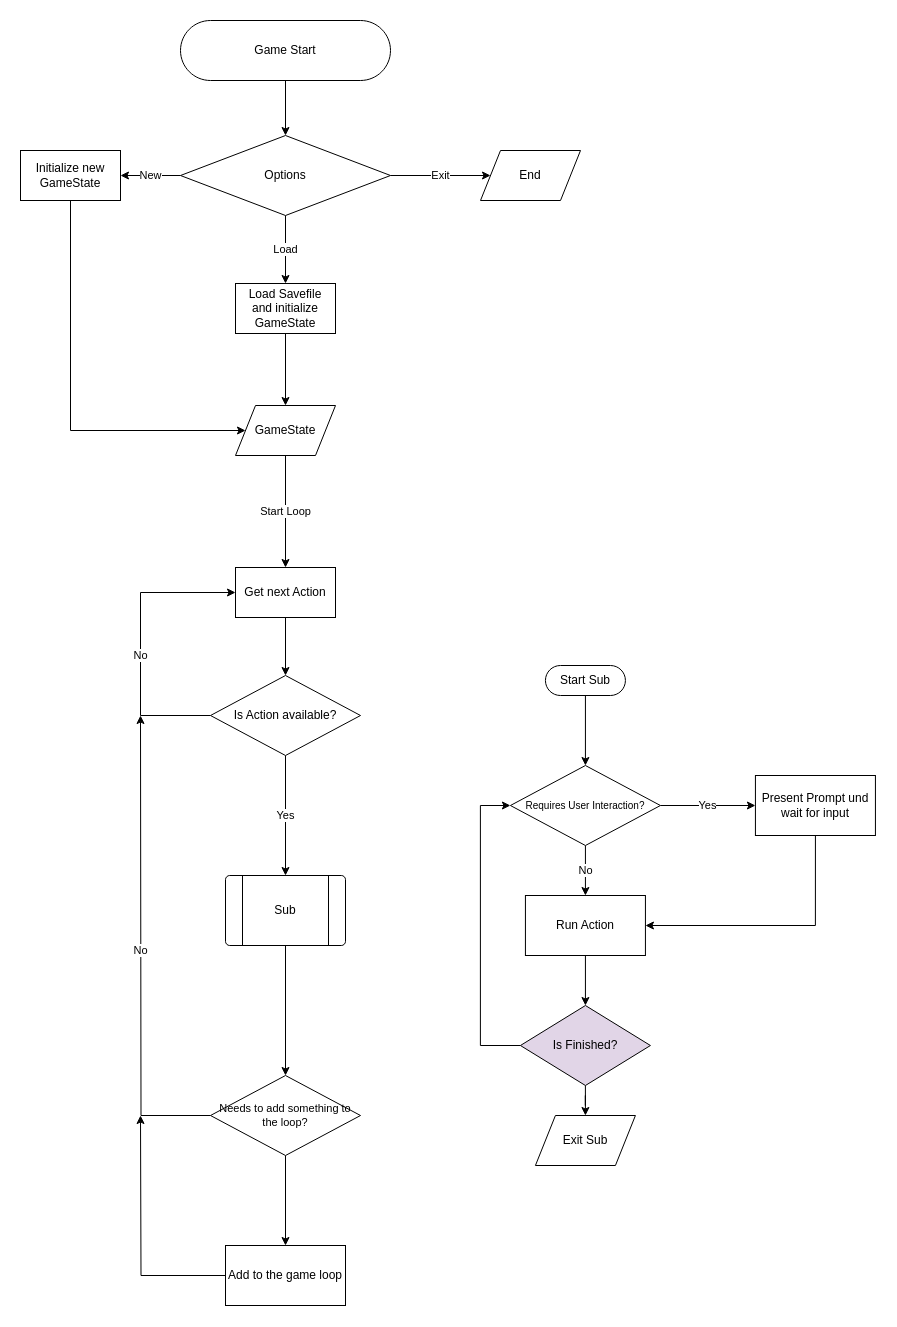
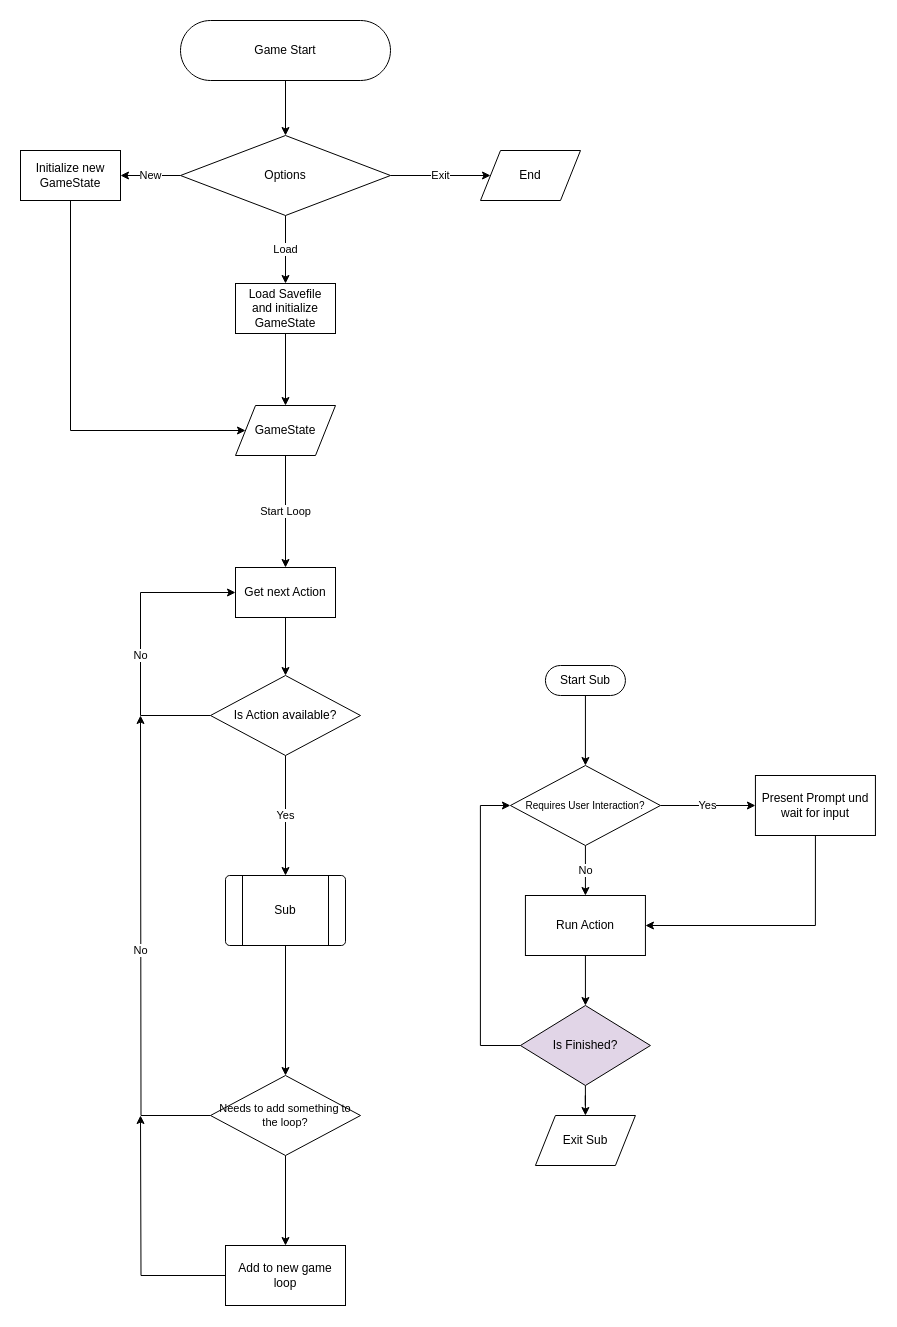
node "Add to the game loop": label "Add to the game loop" -> "Add to new game loop"
